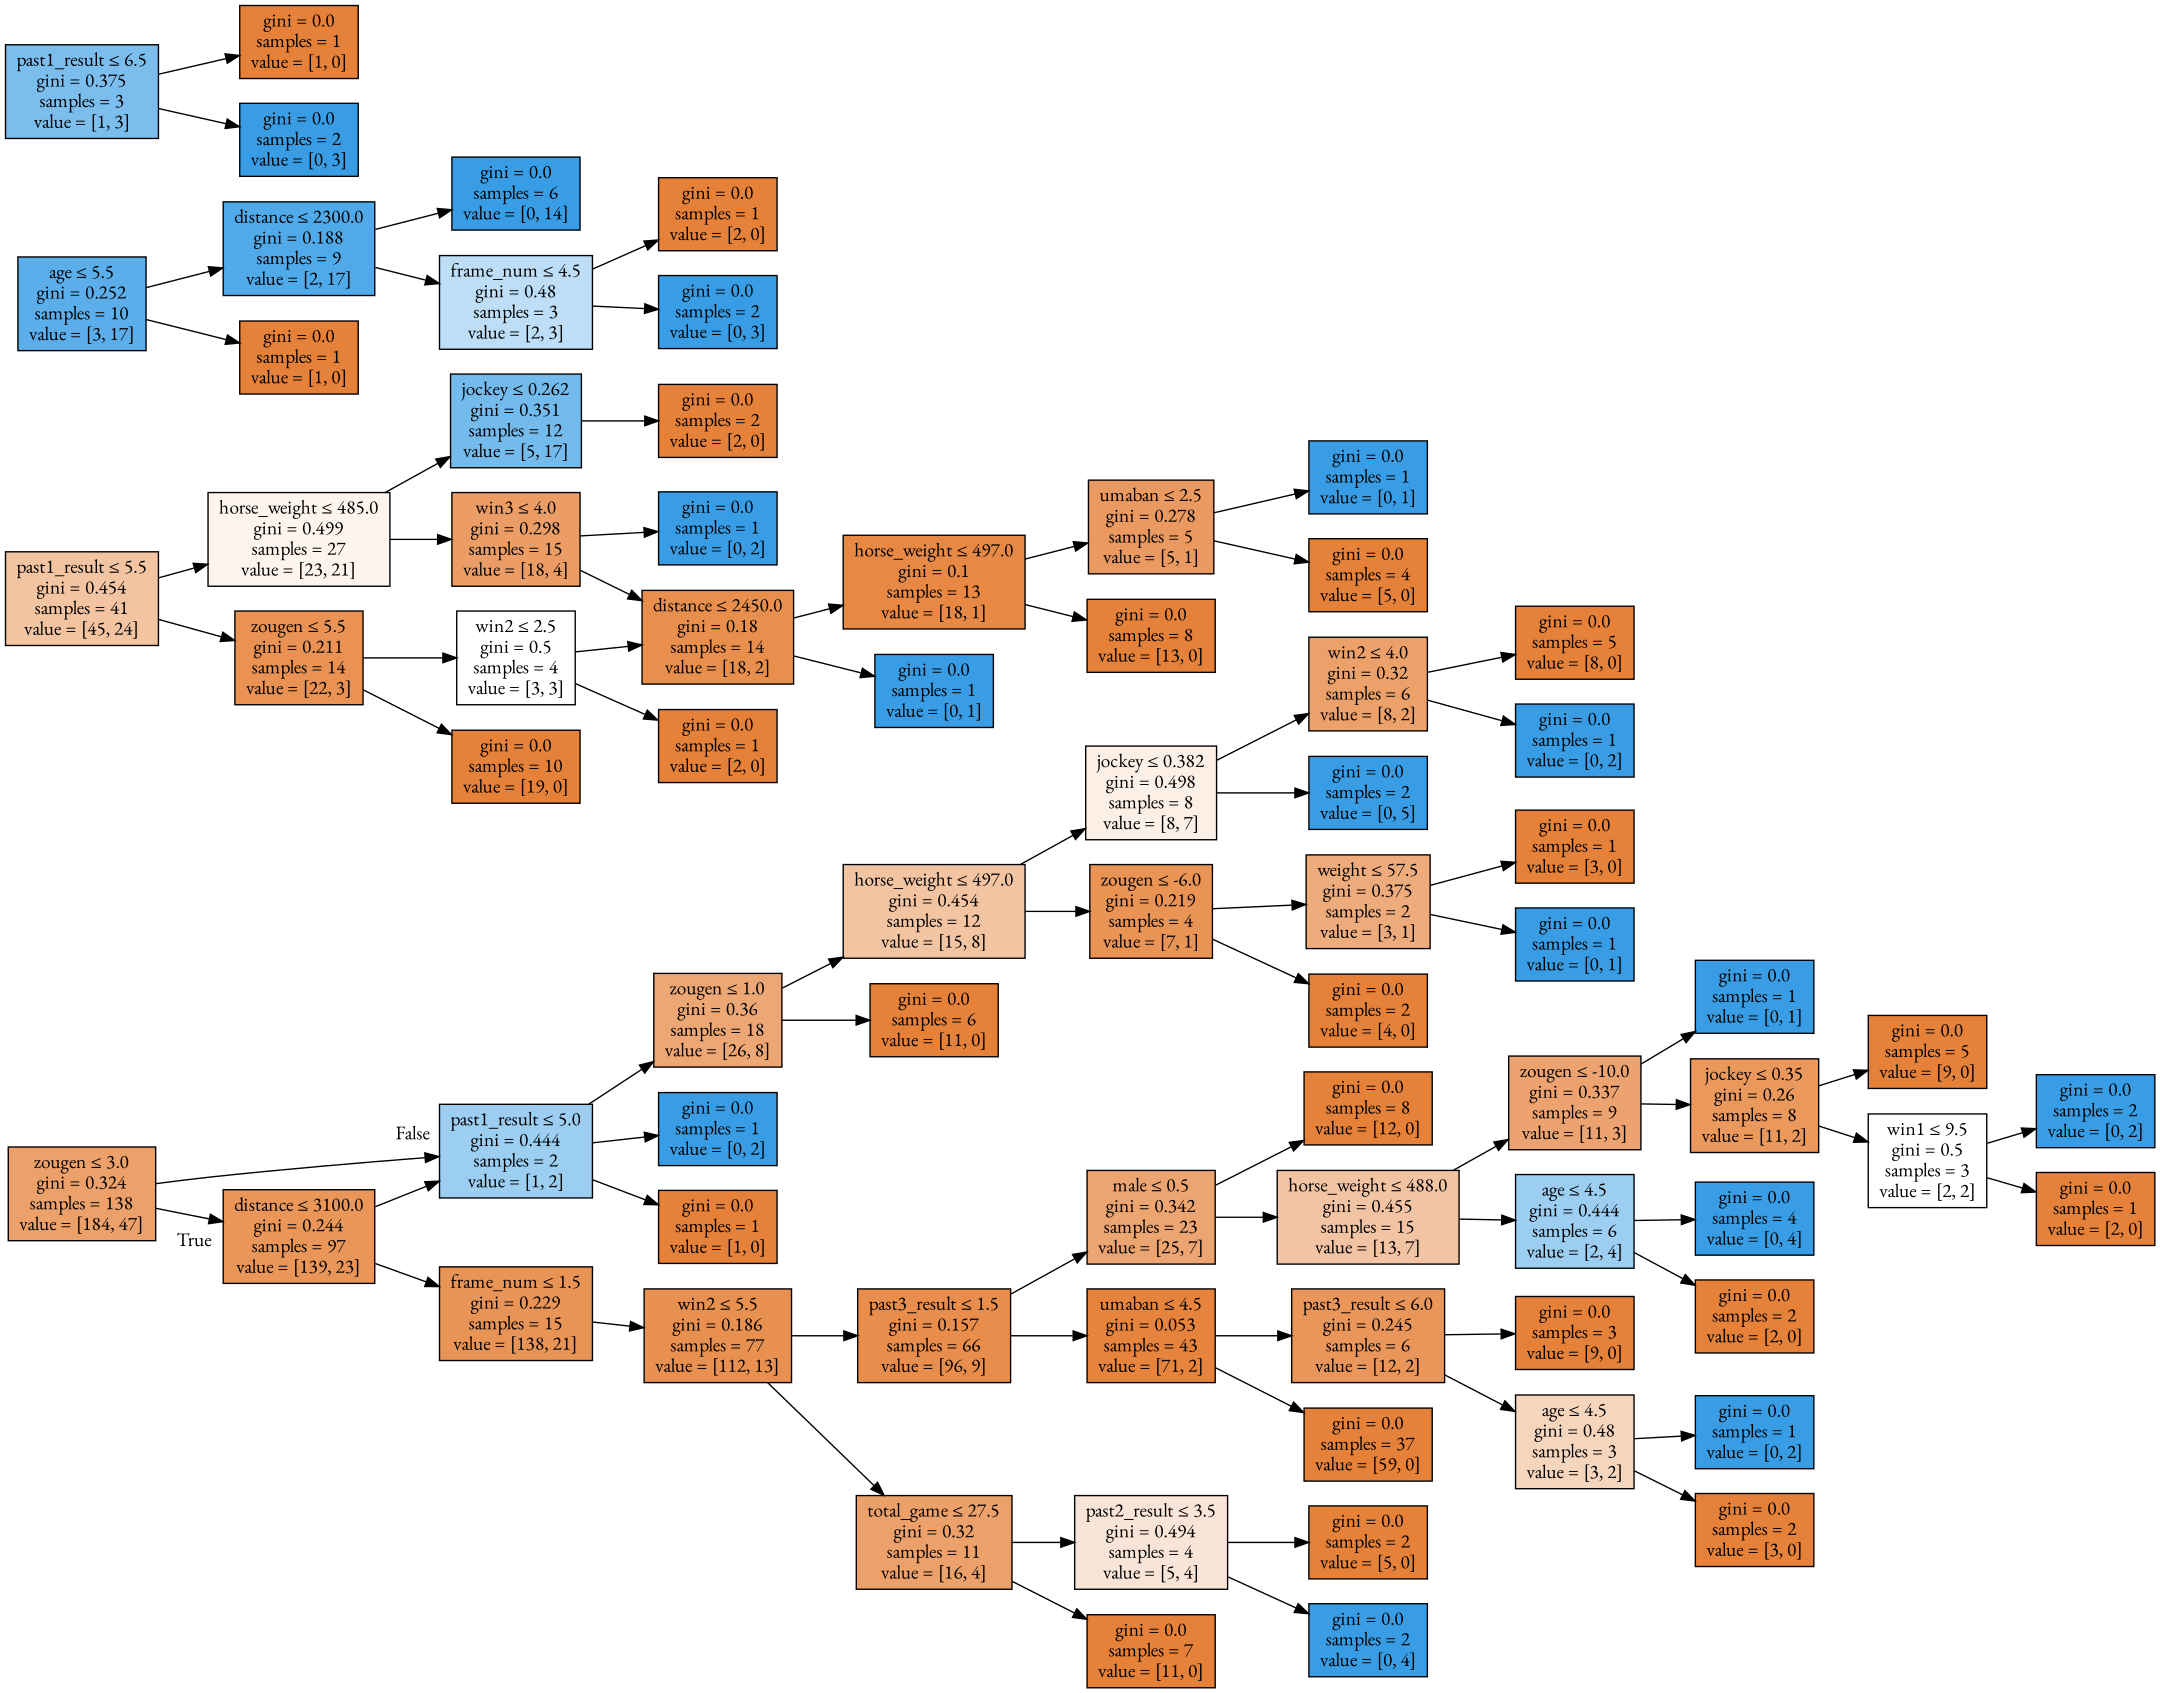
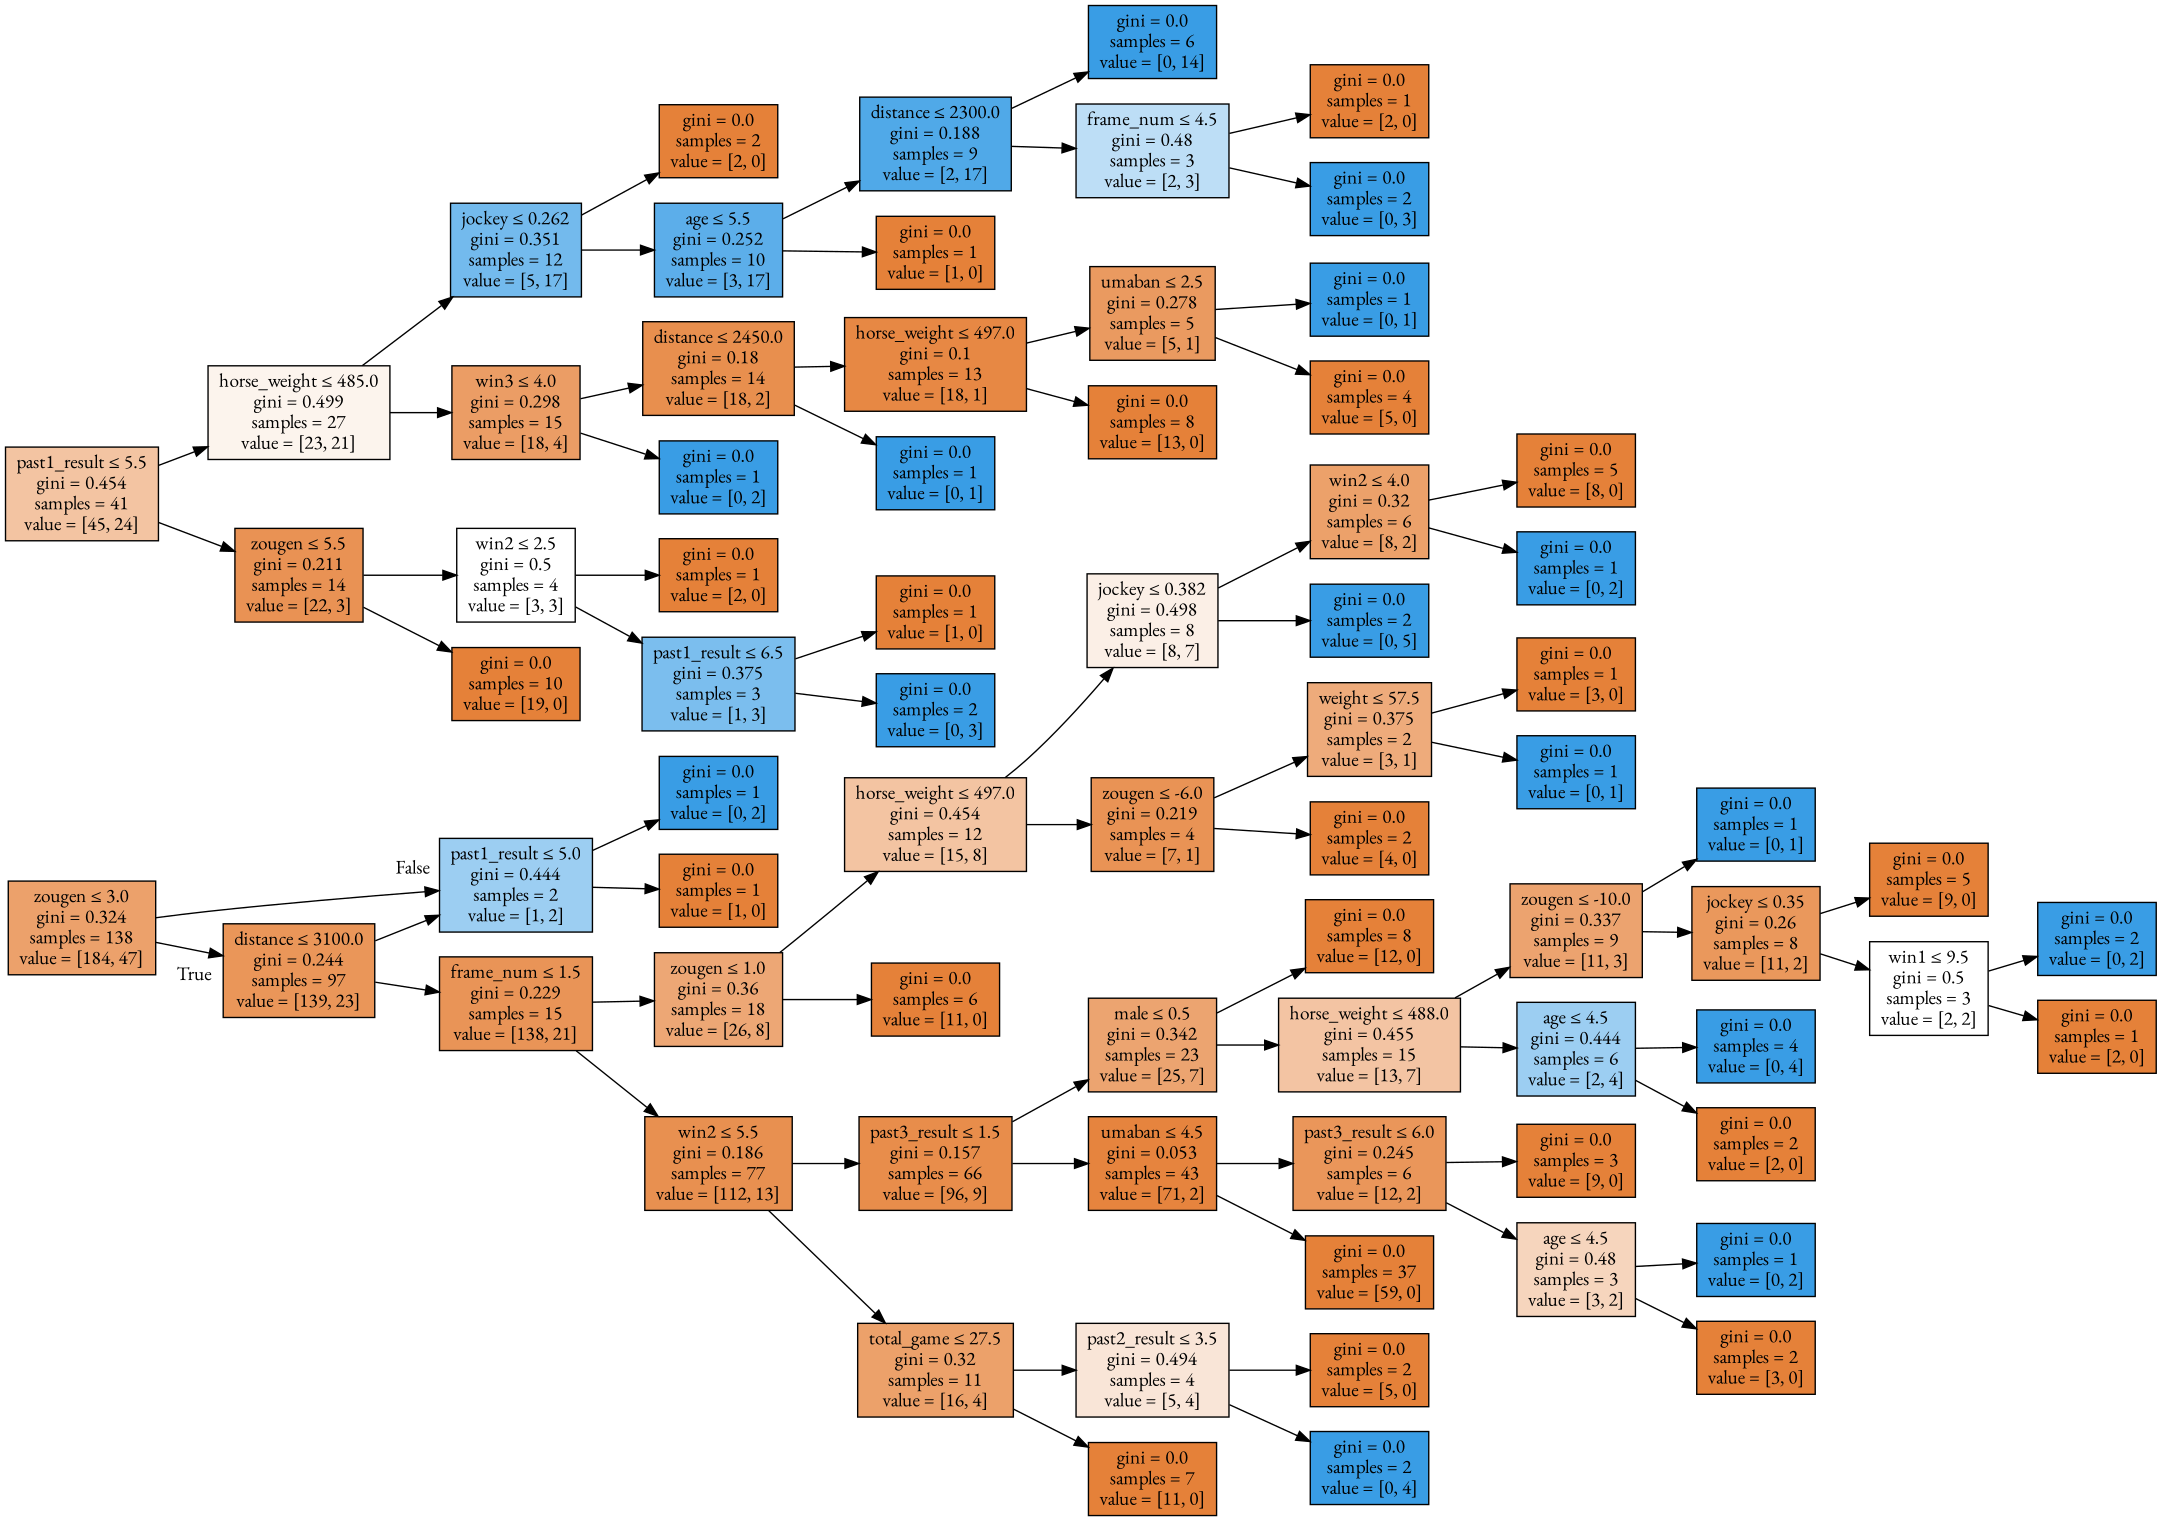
edge "jockey ≤ 0.262" -> "age ≤ 5.5": added
edge "win2 ≤ 2.5" -> "distance ≤ 2450.0": now "win2 ≤ 2.5" -> "past1_result ≤ 6.5"
edge "past1_result ≤ 5.0" -> "zougen ≤ 1.0": now "frame_num ≤ 1.5" -> "zougen ≤ 1.0"
